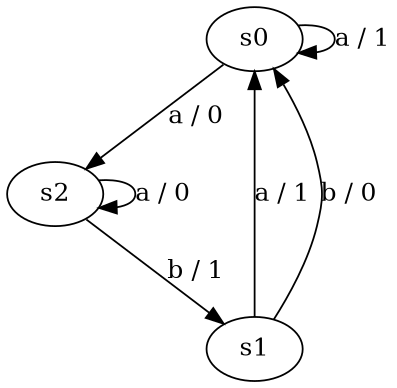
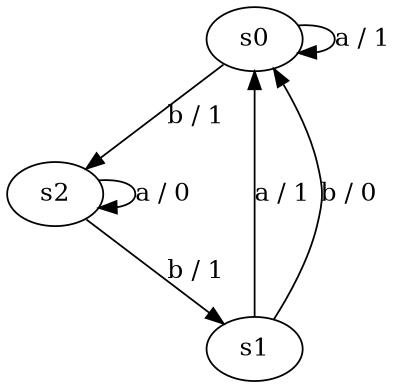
edge "s0" -> "s2": label "a / 0" -> "b / 1"
